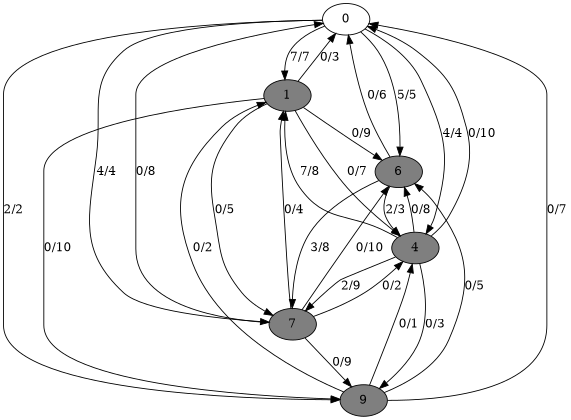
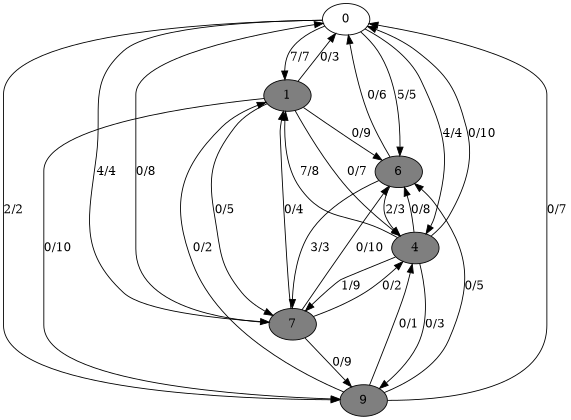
edge "6" -> "7": label "3/8" -> "3/3"
edge "4" -> "7": label "2/9" -> "1/9"
